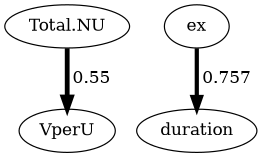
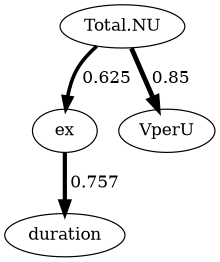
edge "Total.NU" -> "ex": added, label "0.625"
edge "Total.NU" -> "VperU": label " 0.55 " -> " 0.85 "
